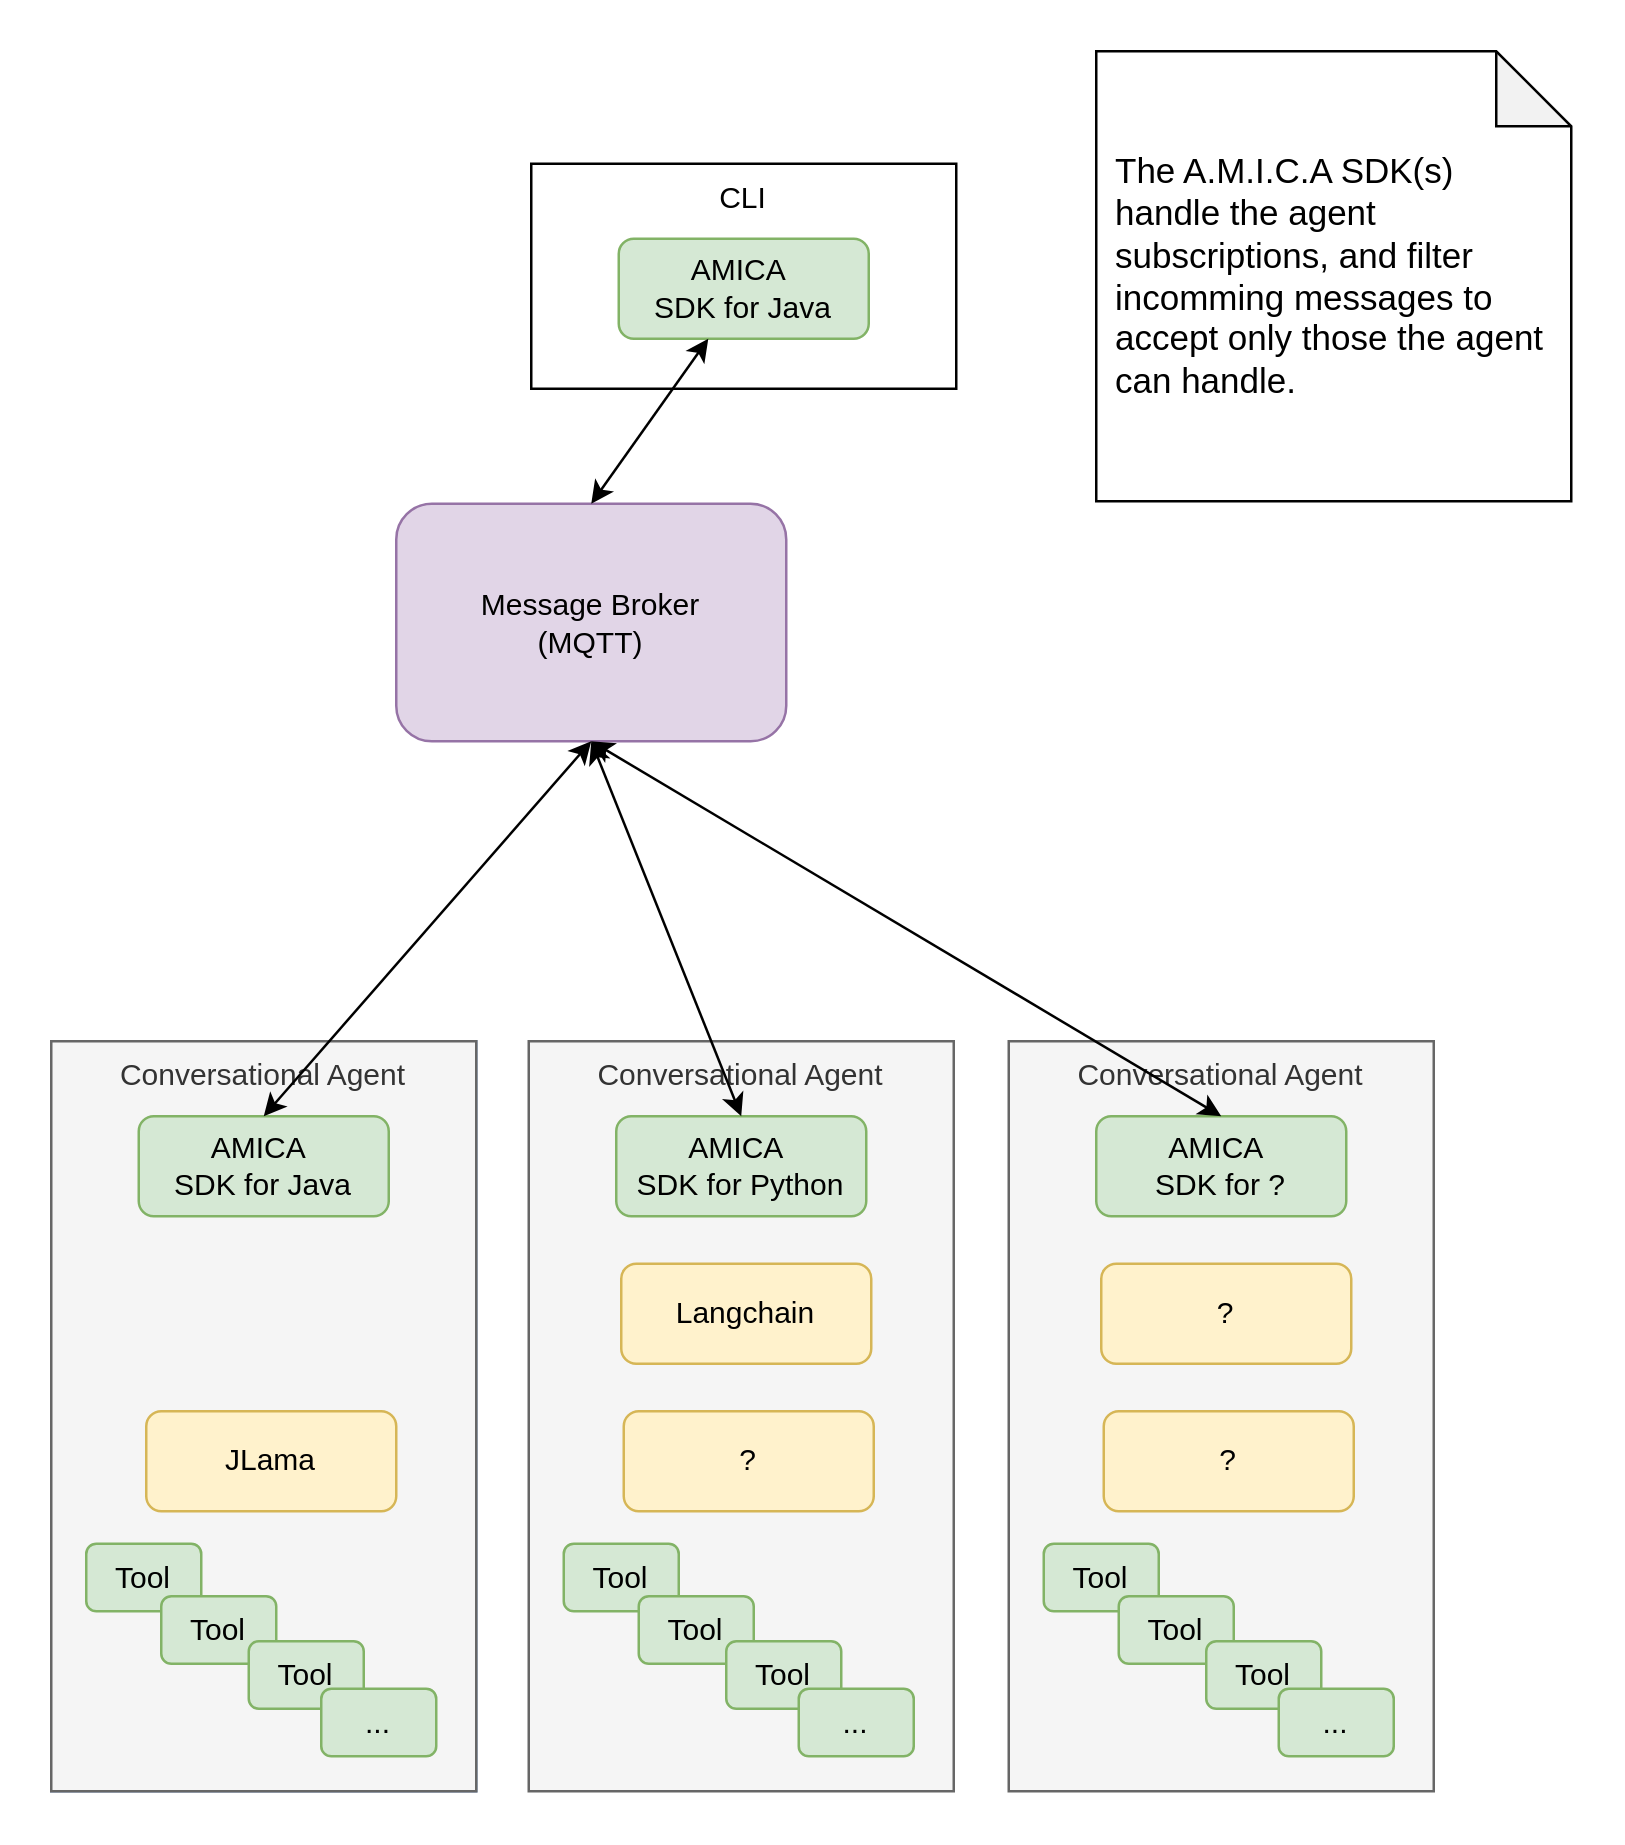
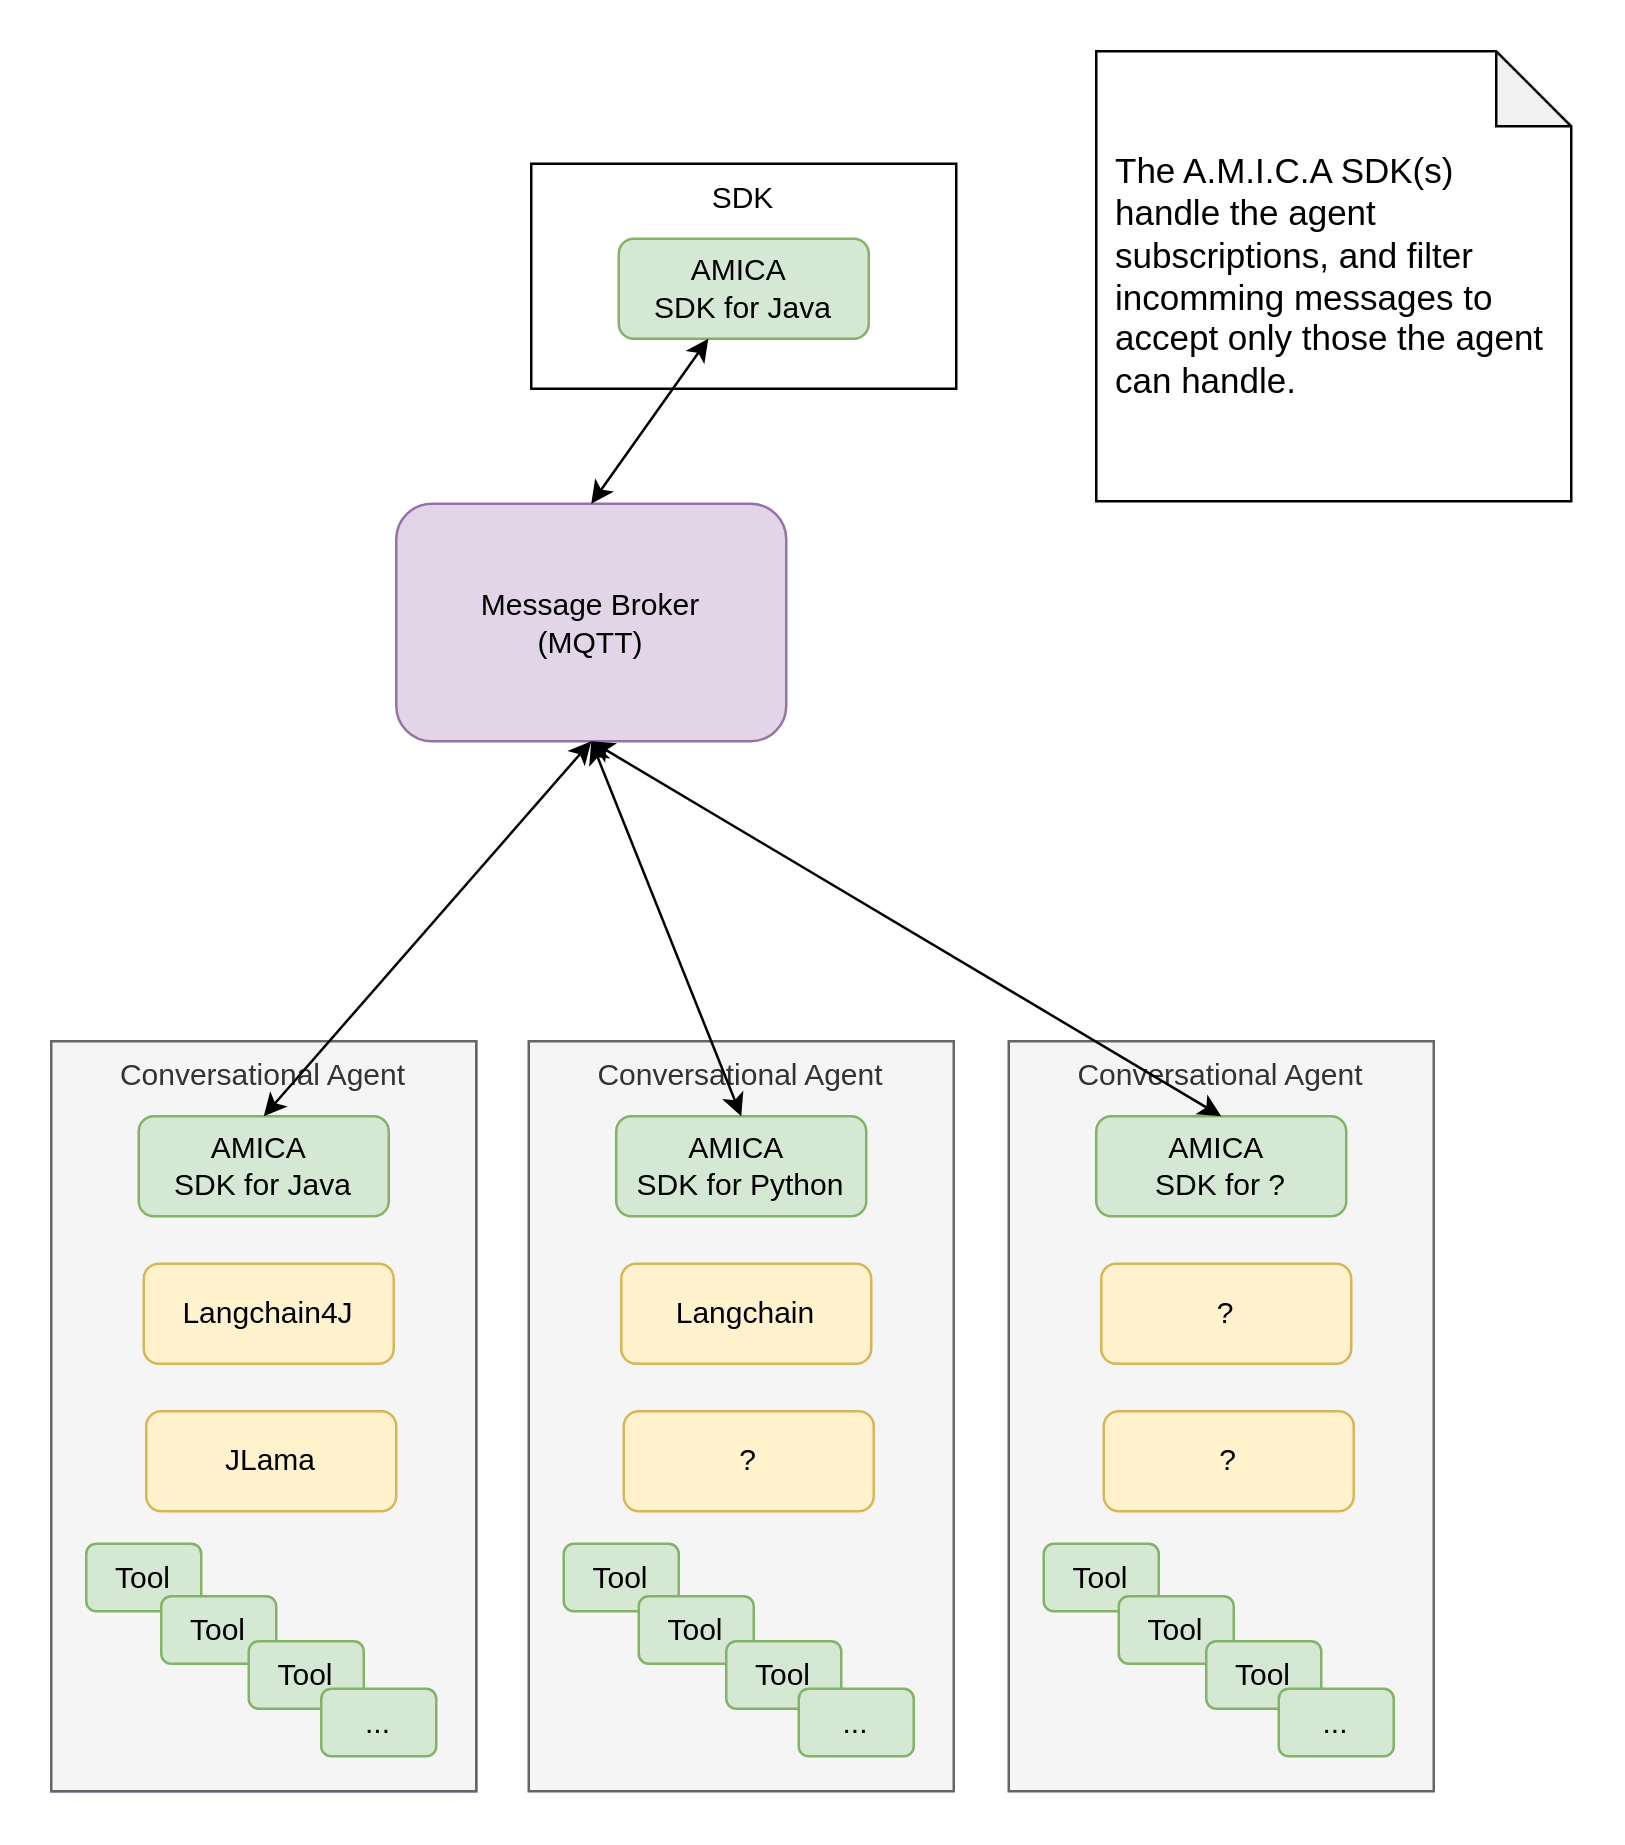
node "CLI": label "CLI" -> "SDK"
node "Langchain4J": added
